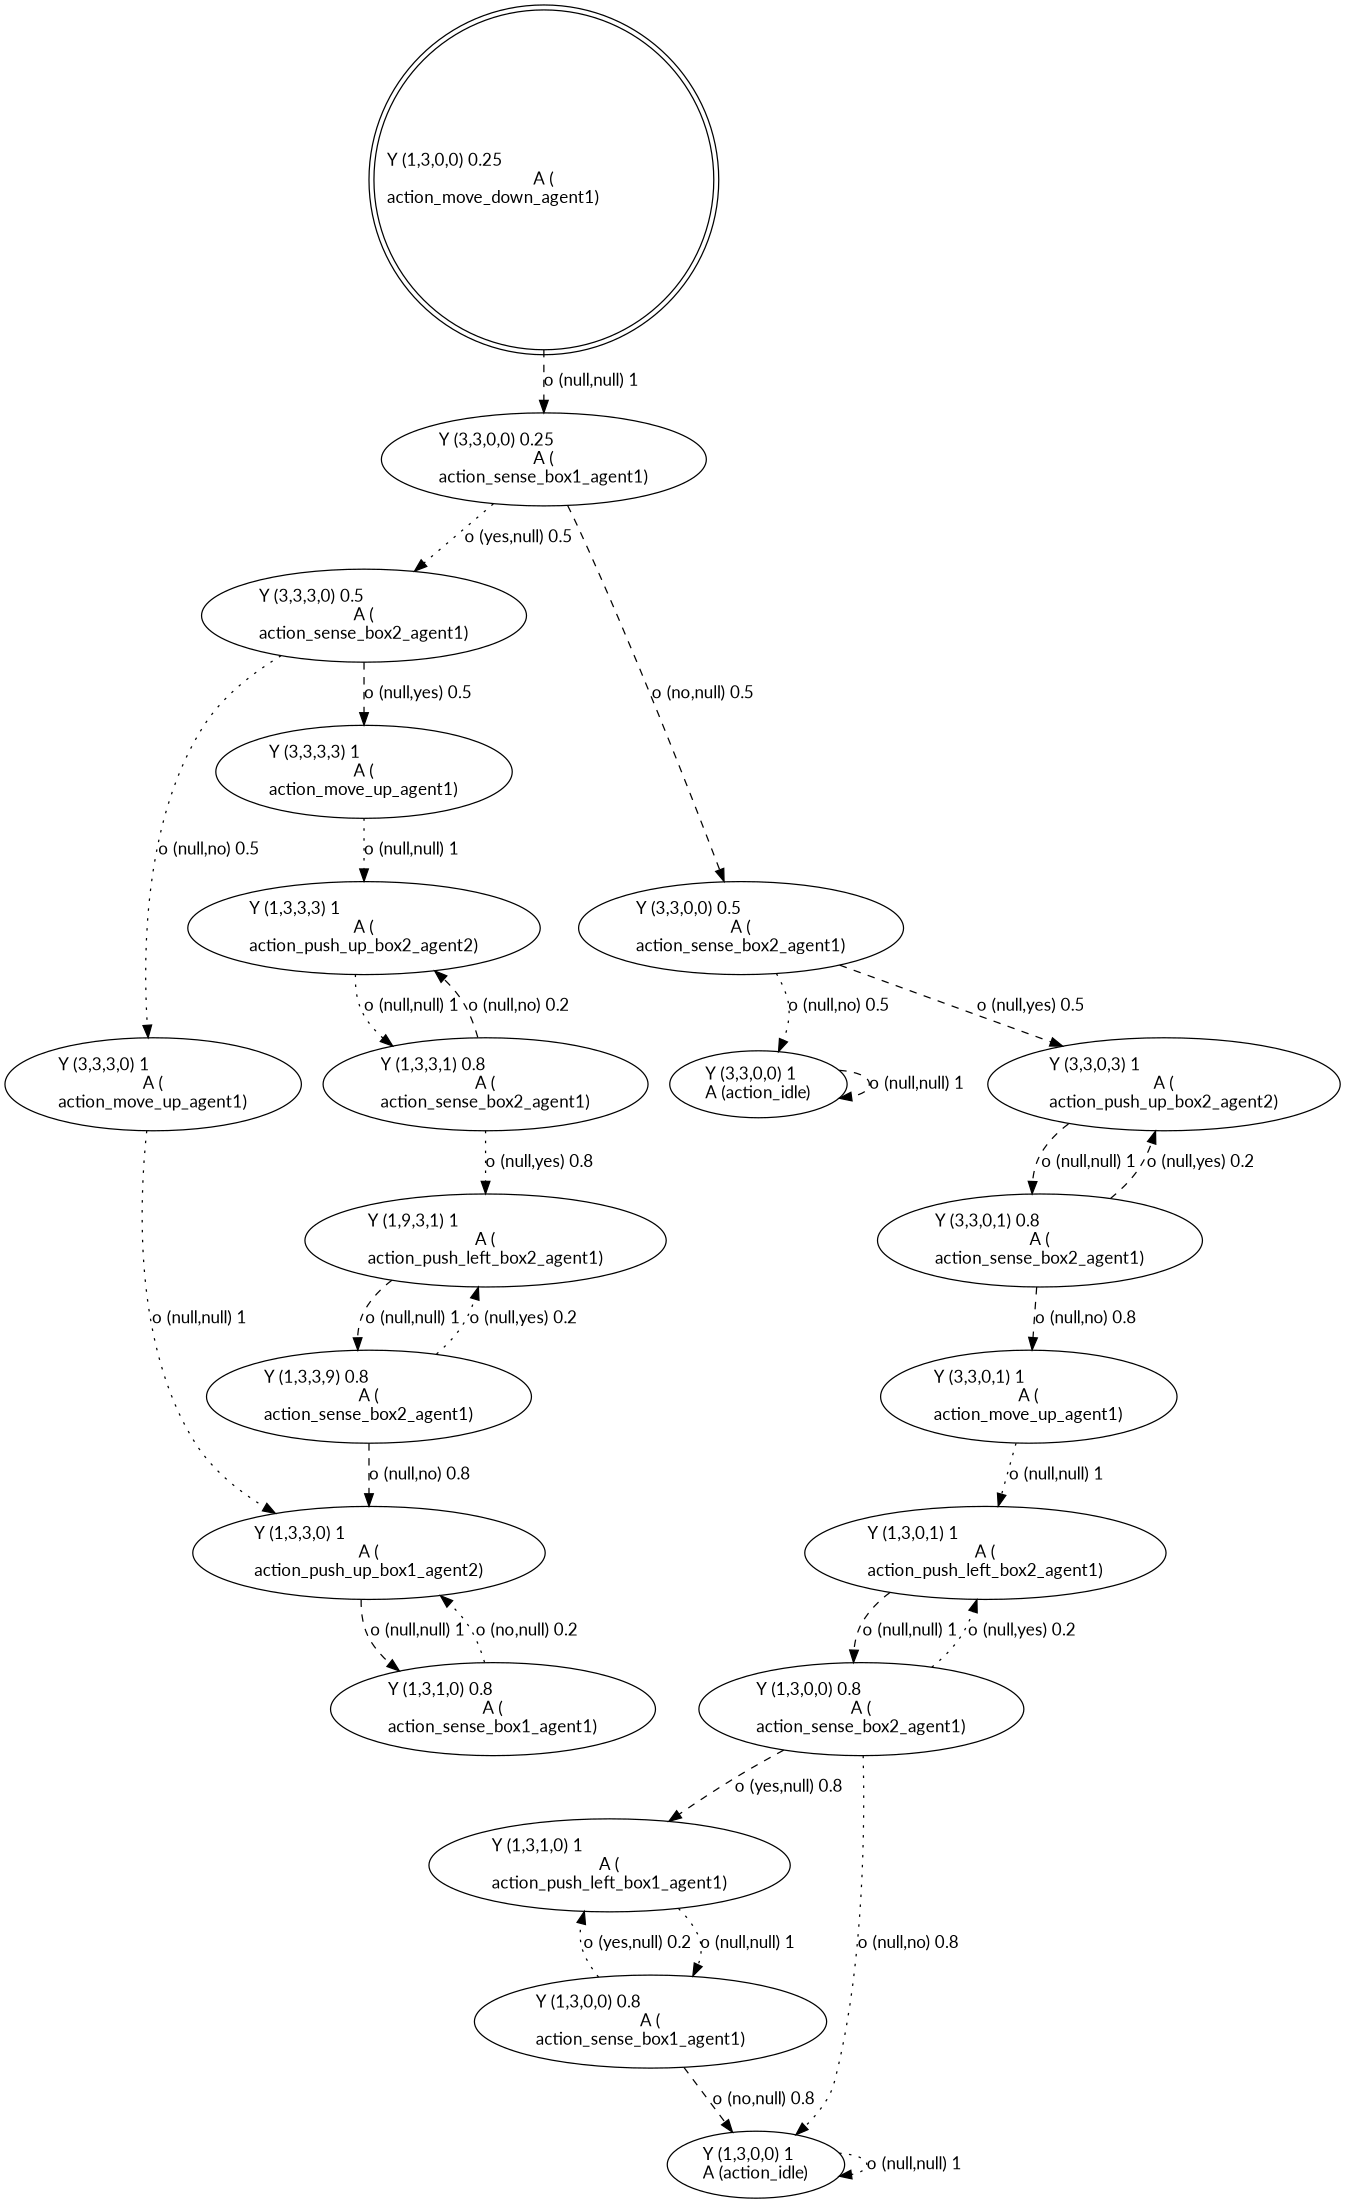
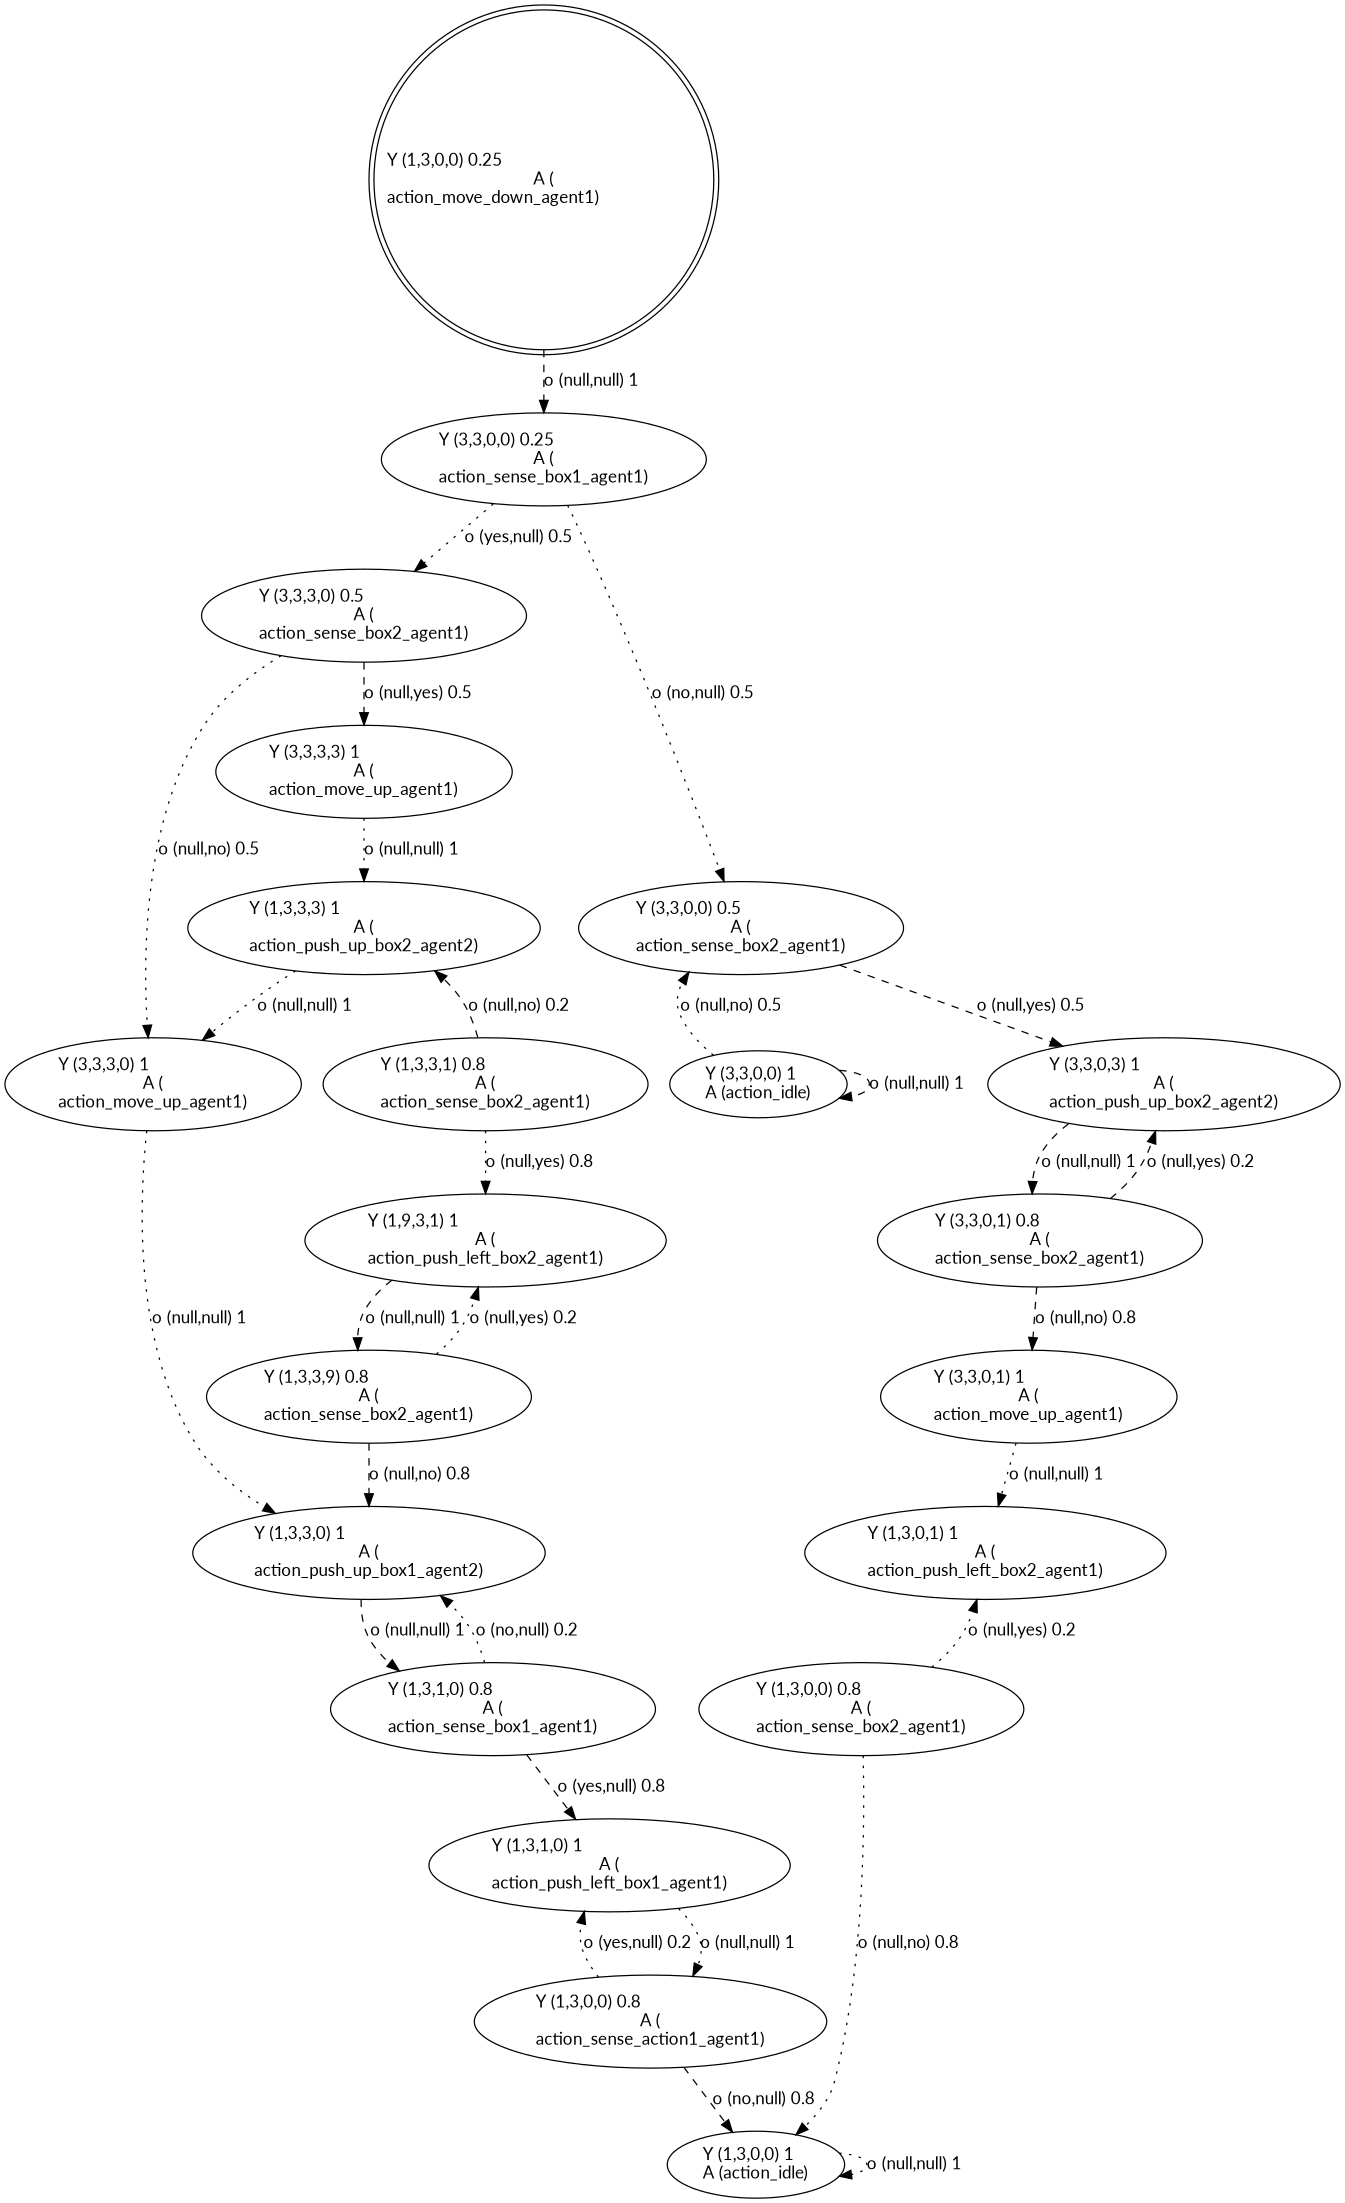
edge "Y (3,3,0,0) 0.25 A ( action_sense_box1_agent1)" -> "Y (3,3,0,0) 0.5 A ( action_sense_box2_agent1)": style dashed -> dotted
edge "Y (3,3,0,0) 0.5 A ( action_sense_box2_agent1)" -> "Y (3,3,0,0) 1 A (action_idle)": reversed
edge "Y (1,3,3,3) 1 A ( action_push_up_box2_agent2)" -> "Y (1,3,3,1) 0.8 A ( action_sense_box2_agent1)": now "Y (1,3,3,3) 1 A ( action_push_up_box2_agent2)" -> "Y (3,3,3,0) 1 A ( action_move_up_agent1)"
edge "Y (1,3,0,1) 1 A ( action_push_left_box2_agent1)" -> "Y (1,3,0,0) 0.8 A ( action_sense_box2_agent1)": removed, label "o (null,null) 1"
edge "Y (1,3,0,0) 0.8 A ( action_sense_box2_agent1)" -> "Y (1,3,1,0) 1 A ( action_push_left_box1_agent1)": now "Y (1,3,1,0) 0.8 A ( action_sense_box1_agent1)" -> "Y (1,3,1,0) 1 A ( action_push_left_box1_agent1)"
node "Y (1,3,0,0) 0.8 A ( action_sense_box1_agent1)": label "Y (1,3,0,0) 0.8 A ( action_sense_box1_agent1)" -> "Y (1,3,0,0) 0.8 A ( action_sense_action1_agent1)"
